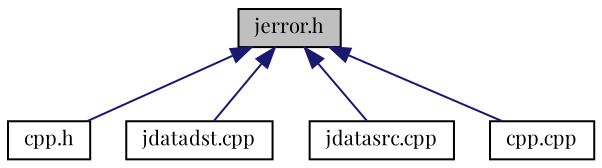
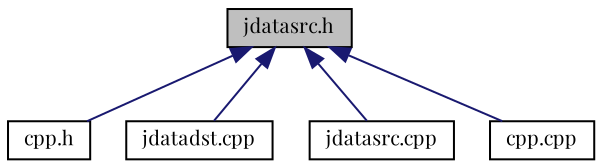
node "jerror.h": label "jerror.h" -> "jdatasrc.h"
